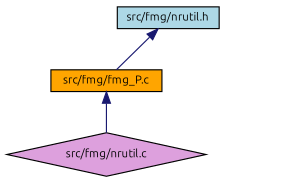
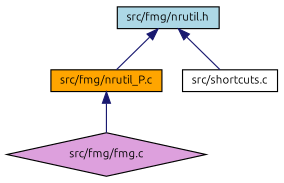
node "src/fmg/fmg_P.c": label "src/fmg/fmg_P.c" -> "src/fmg/nrutil_P.c"
node "src/shortcuts.c": added
node "src/fmg/nrutil.c": label "src/fmg/nrutil.c" -> "src/fmg/fmg.c"
